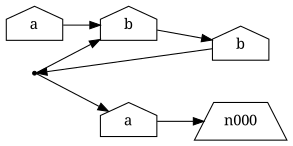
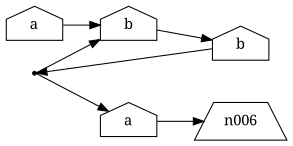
node "n000": label "n000" -> "n006"
